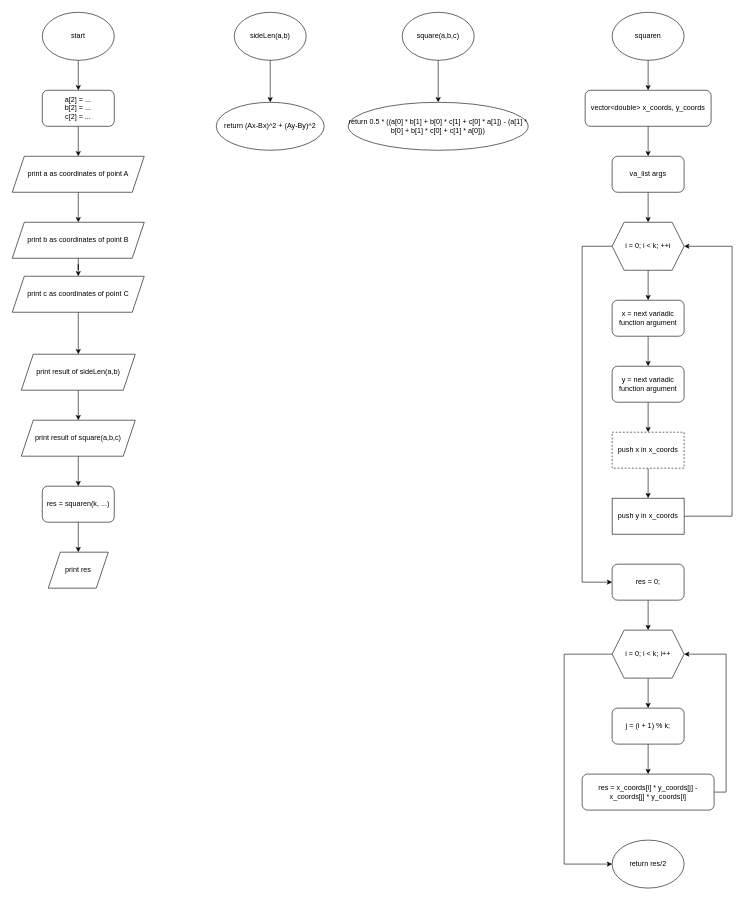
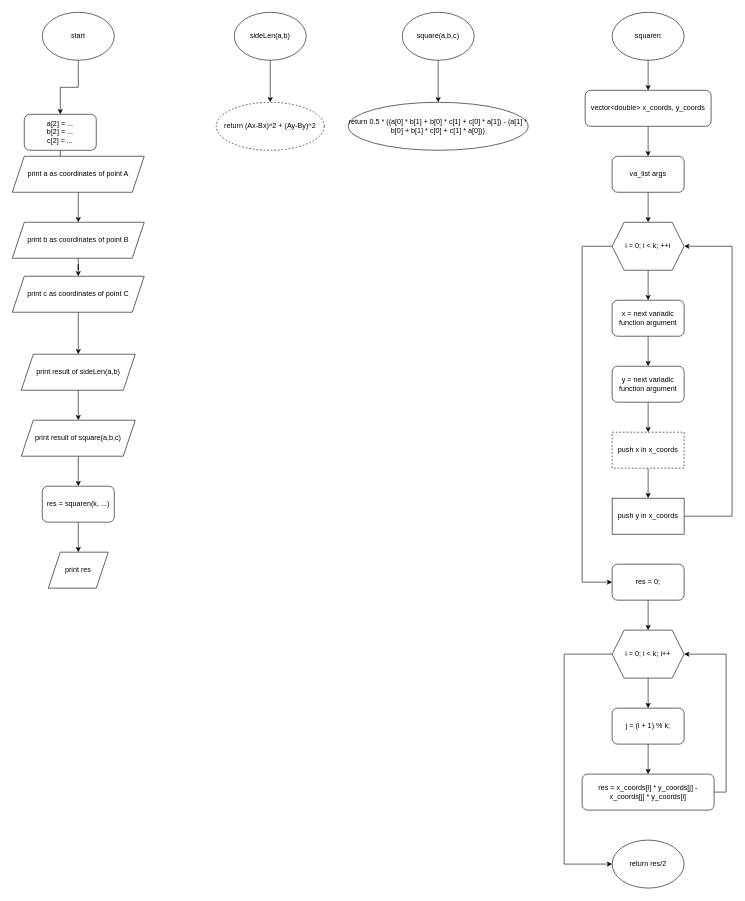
node "a[2] = ... b[2] = ... c[2] = ...": moved (78, 108) -> (60, 132)
node "return (Ax-Bx)^2 + (Ay-By)^2": style solid -> dashed
